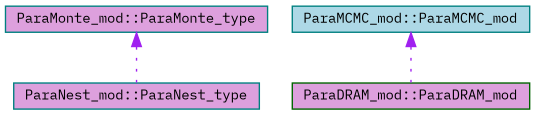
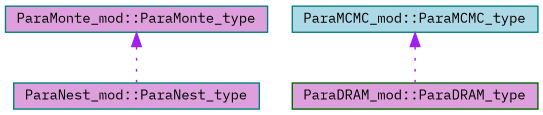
node "ParaMCMC_mod::ParaMCMC_mod": label "ParaMCMC_mod::ParaMCMC_mod" -> "ParaMCMC_mod::ParaMCMC_type"
node "ParaDRAM_mod::ParaDRAM_mod": label "ParaDRAM_mod::ParaDRAM_mod" -> "ParaDRAM_mod::ParaDRAM_type"
